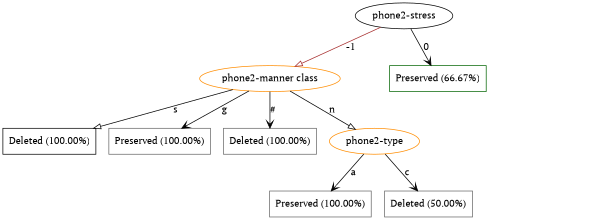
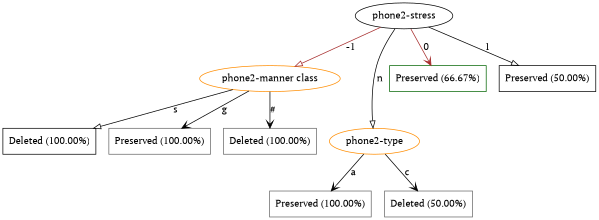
edge "phone2-stress" -> "Preserved (66.67%)": color black -> brown
node "Preserved (50.00%)": added
edge "phone2-manner class" -> "phone2-type": now "phone2-stress" -> "phone2-type"
